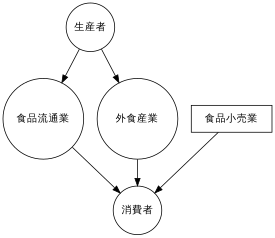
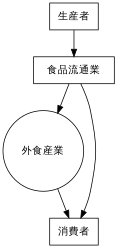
node "生産者": shape circle -> box
edge "生産者" -> "外食産業": now "食品流通業" -> "外食産業"
node "食品流通業": shape circle -> box
node "食品小売業": removed
node "消費者": shape circle -> box
